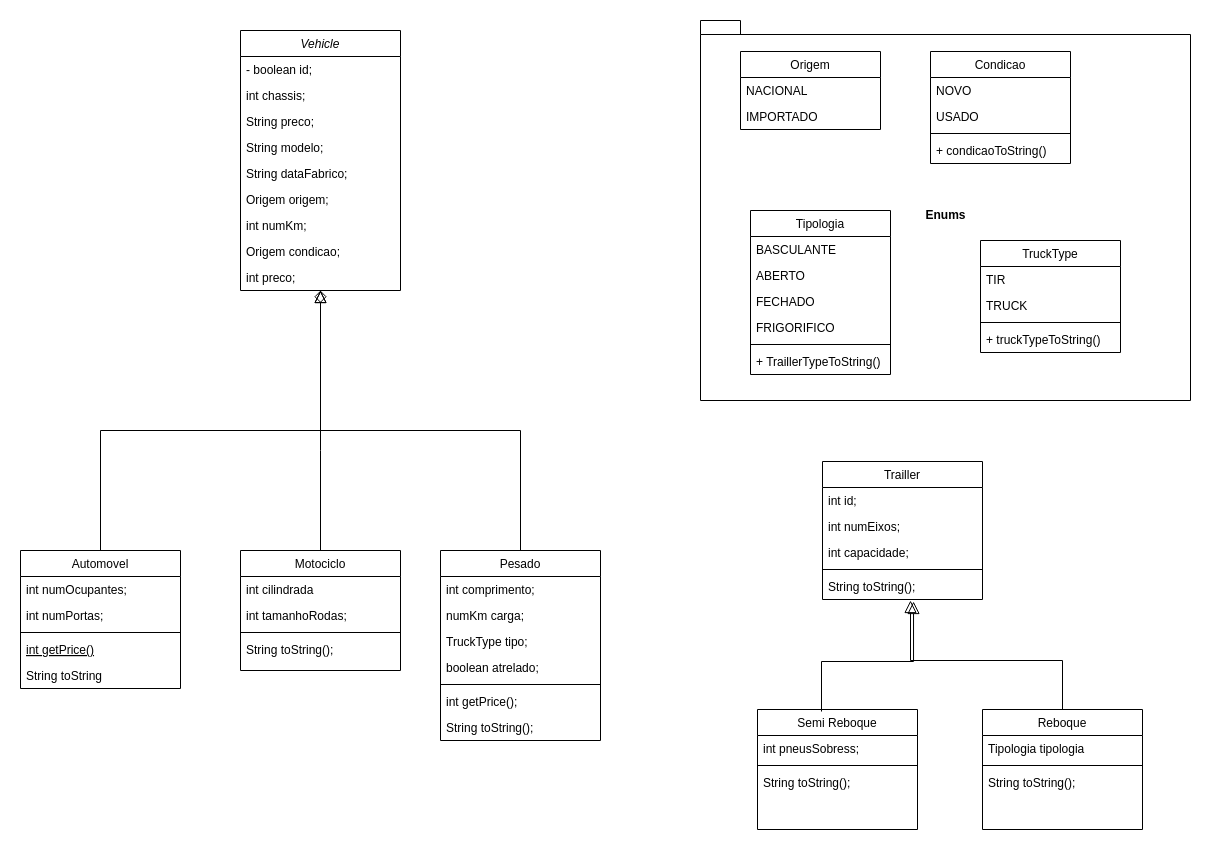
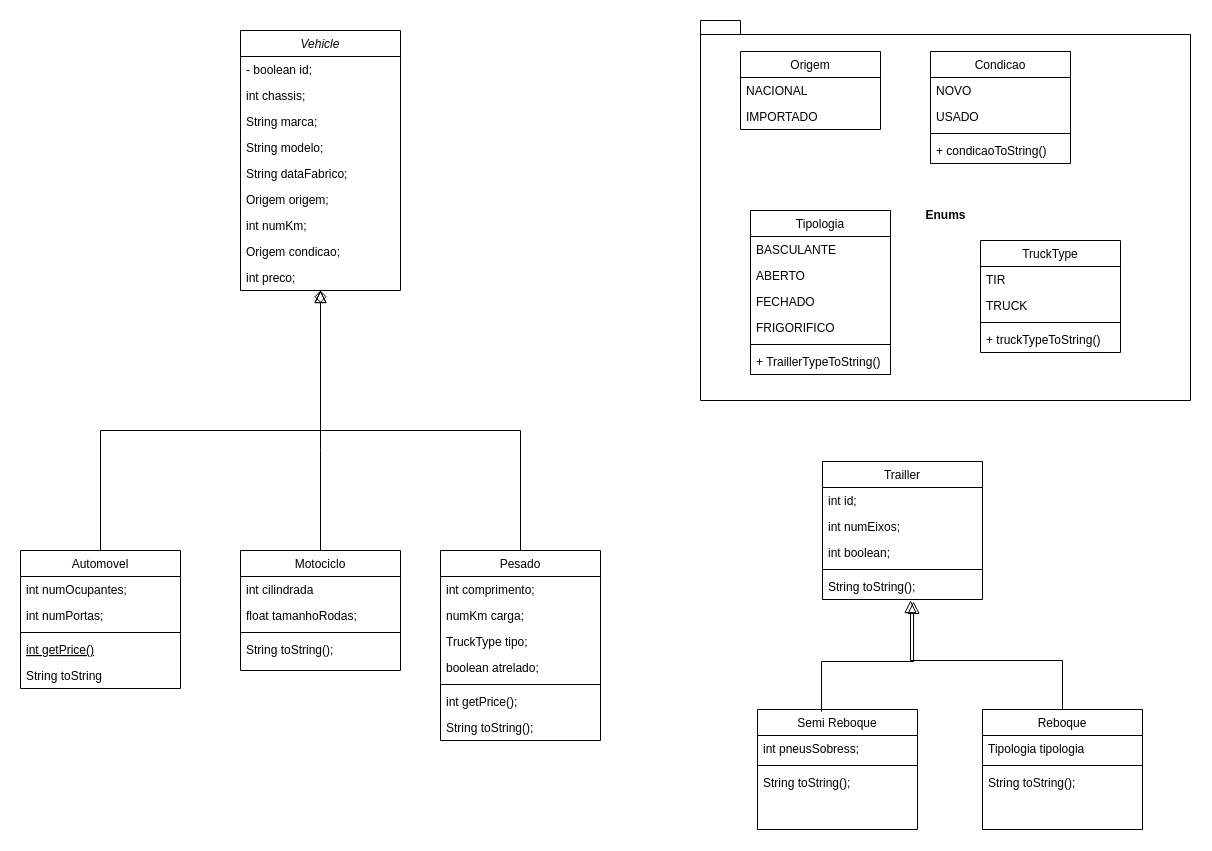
node "String preco;": label "String preco;" -> "String marca;"
node "int capacidade;": label "int capacidade;" -> "int boolean;"
node "int tamanhoRodas;": label "int tamanhoRodas;" -> "float tamanhoRodas;"
